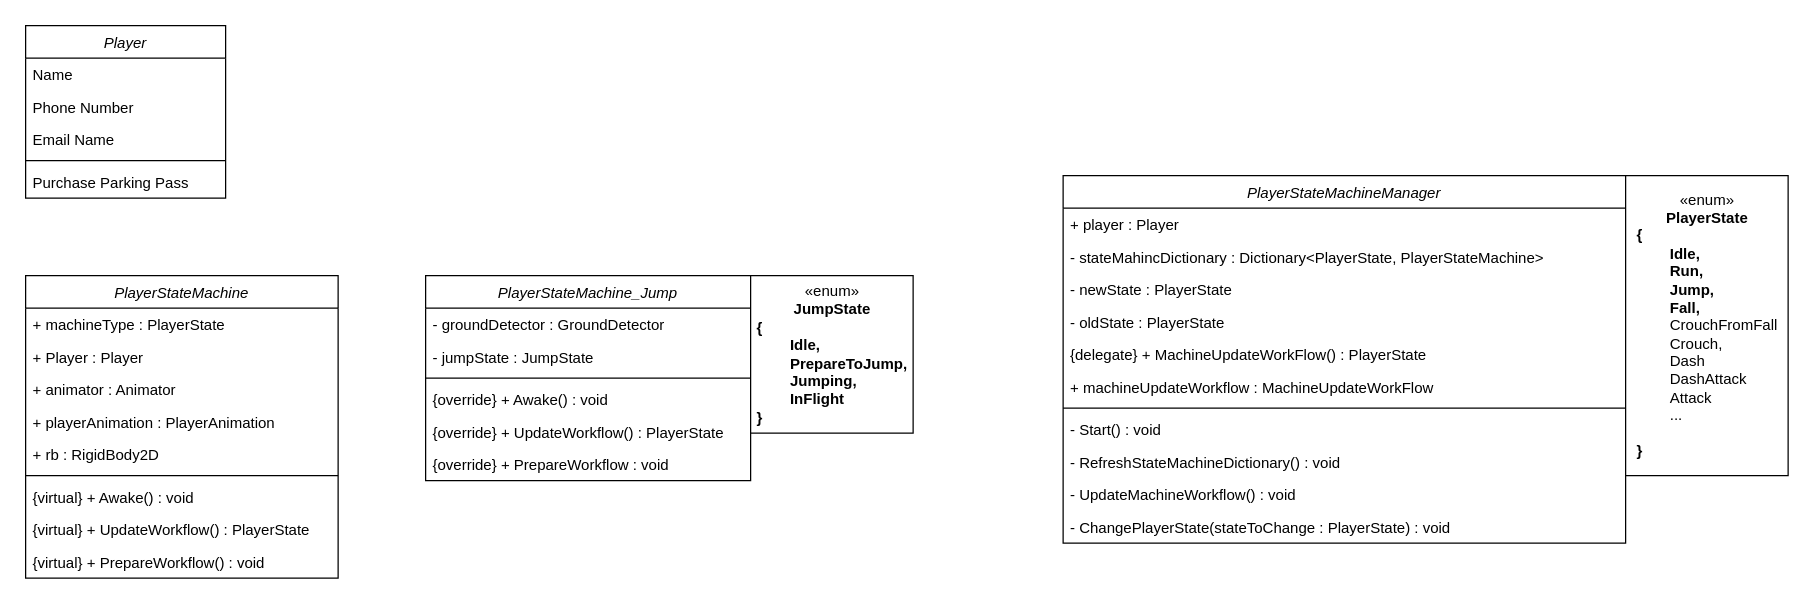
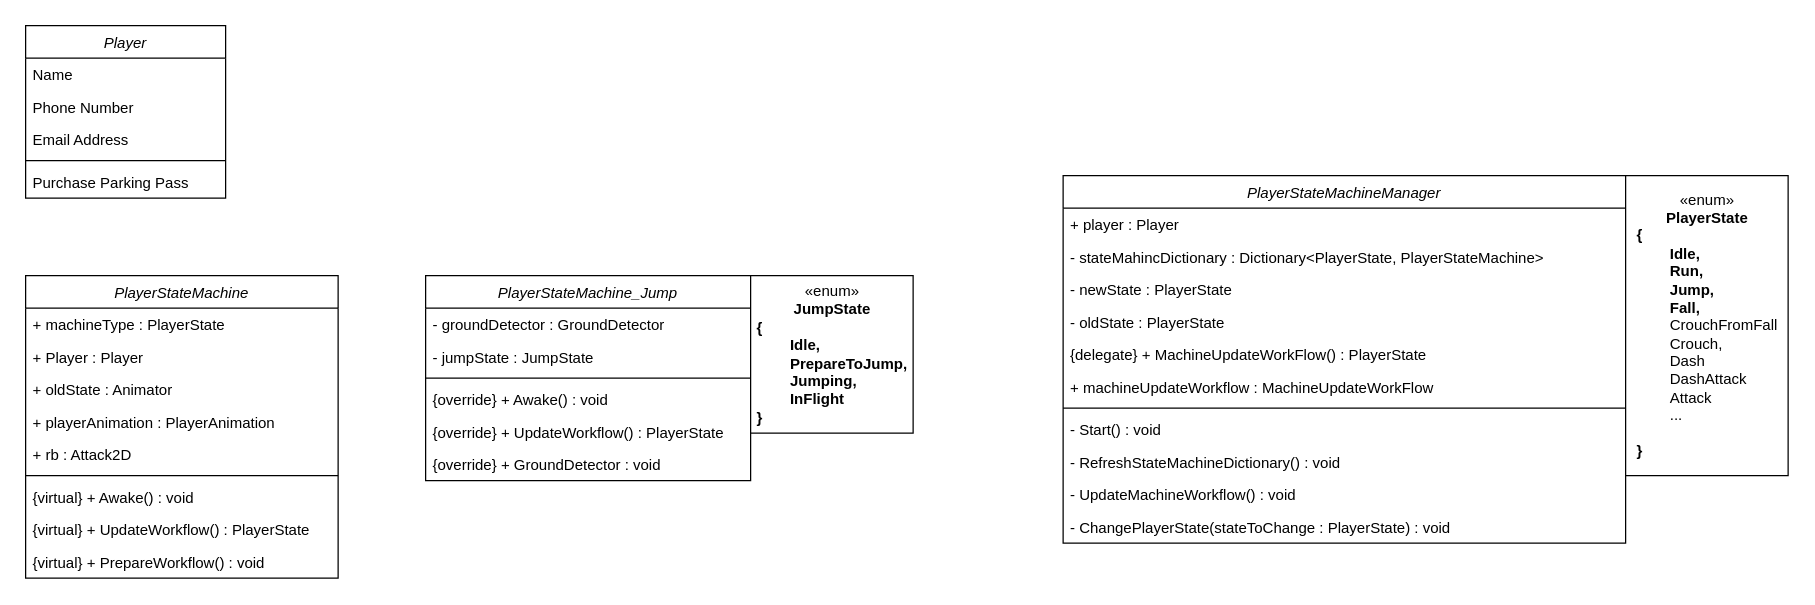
node "Email Name": label "Email Name" -> "Email Address"
node "+ animator : Animator": label "+ animator : Animator" -> "+ oldState : Animator"
node "+ rb : RigidBody2D": label "+ rb : RigidBody2D" -> "+ rb : Attack2D"
node "{override} + PrepareWorkflow : void": label "{override} + PrepareWorkflow : void" -> "{override} + GroundDetector : void"
